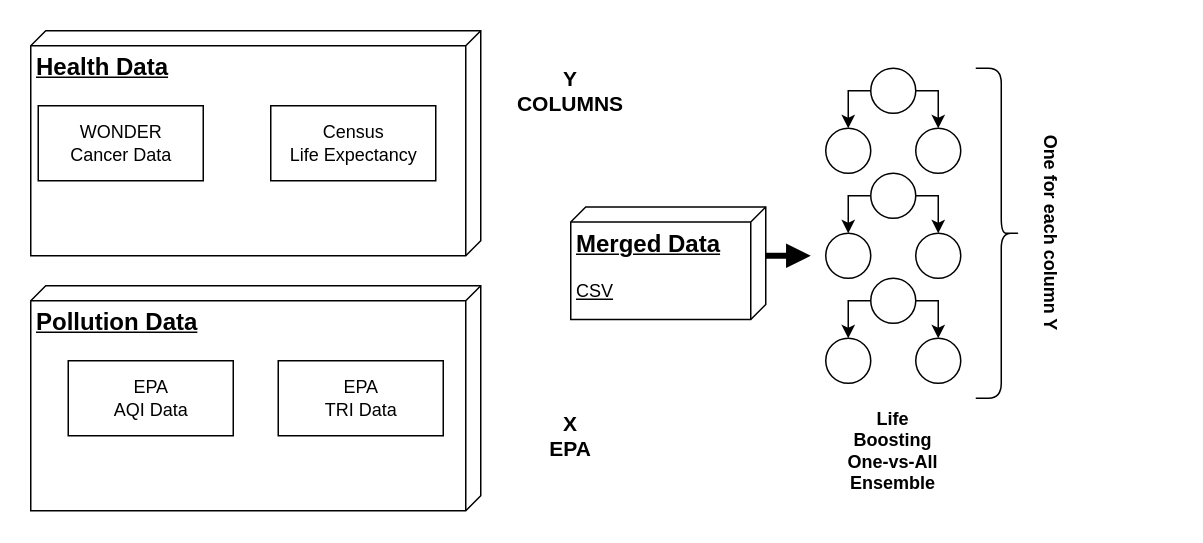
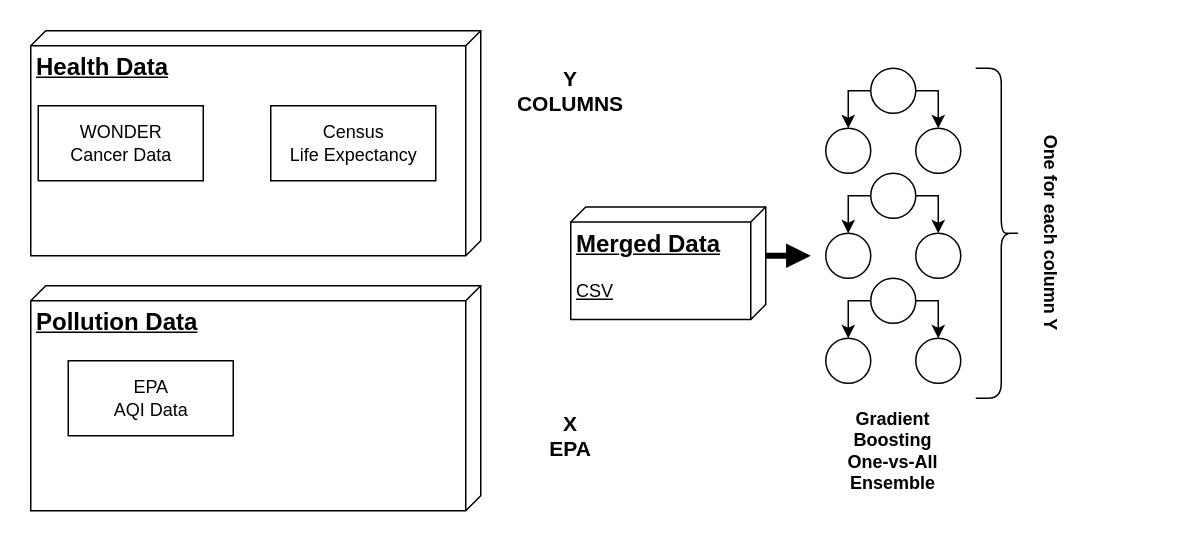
node "EPA TRI Data": removed
node "Life Boosting One-vs-All Ensemble": label "Life Boosting One-vs-All Ensemble" -> "Gradient Boosting One-vs-All Ensemble"
